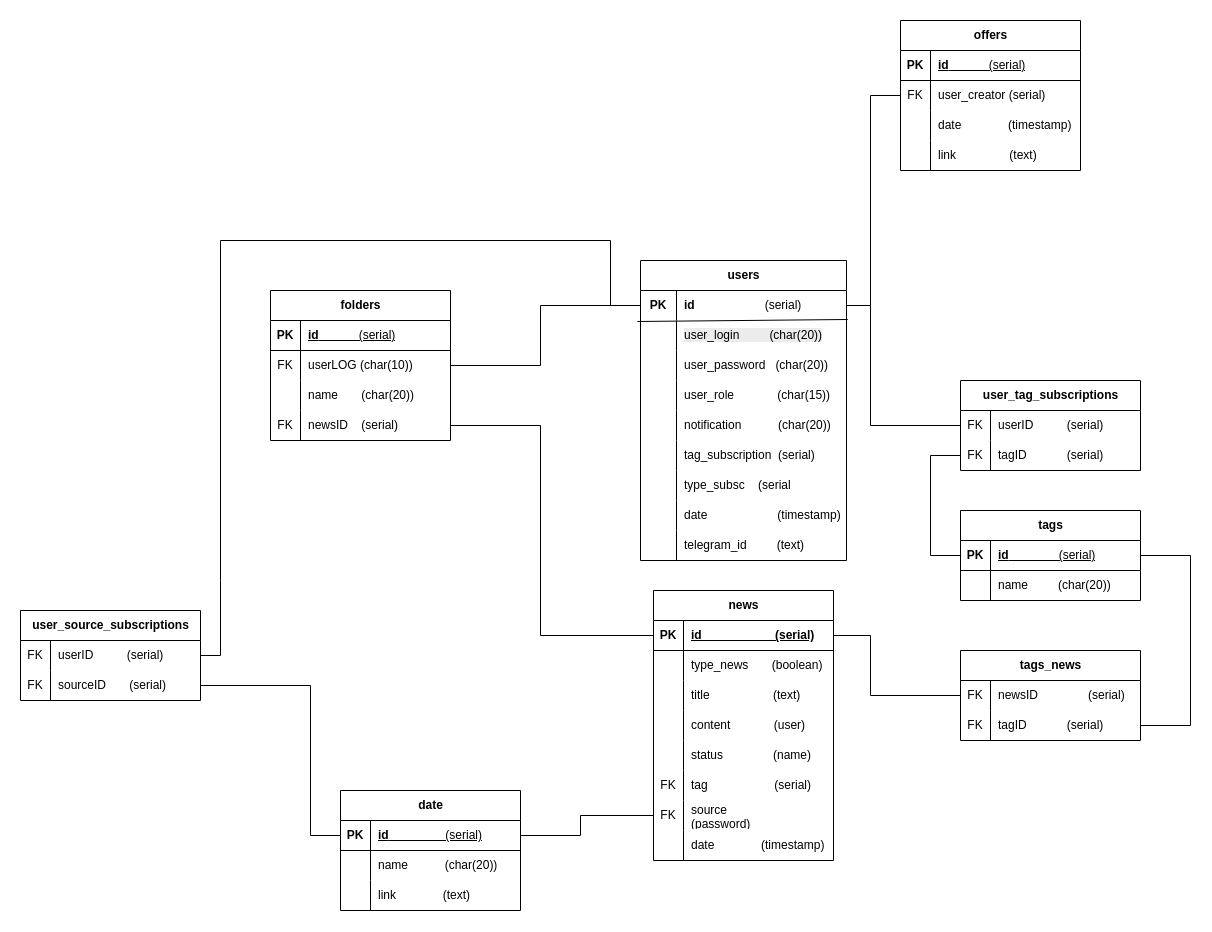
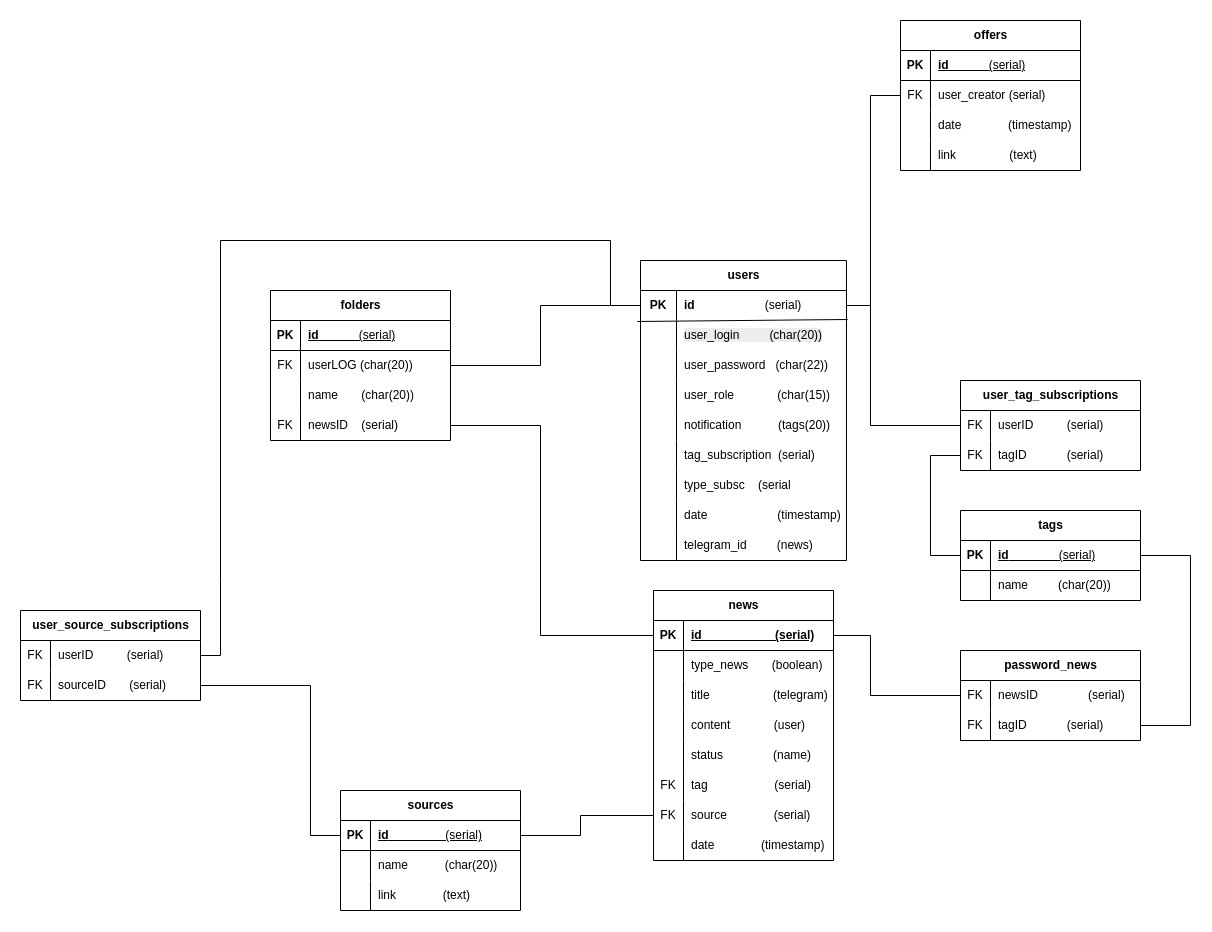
node "userLOG (char(10))": label "userLOG (char(10))" -> "userLOG (char(20))"
node "user_password (char(20))": label "user_password (char(20))" -> "user_password (char(22))"
node "notification (char(20))": label "notification (char(20))" -> "notification (tags(20))"
node "telegram_id (text)": label "telegram_id (text)" -> "telegram_id (news)"
node "tags_news": label "tags_news" -> "password_news"
node "title (text)": label "title (text)" -> "title (telegram)"
node "date": label "date" -> "sources"
node "source (password)": label "source (password)" -> "source (serial)"
